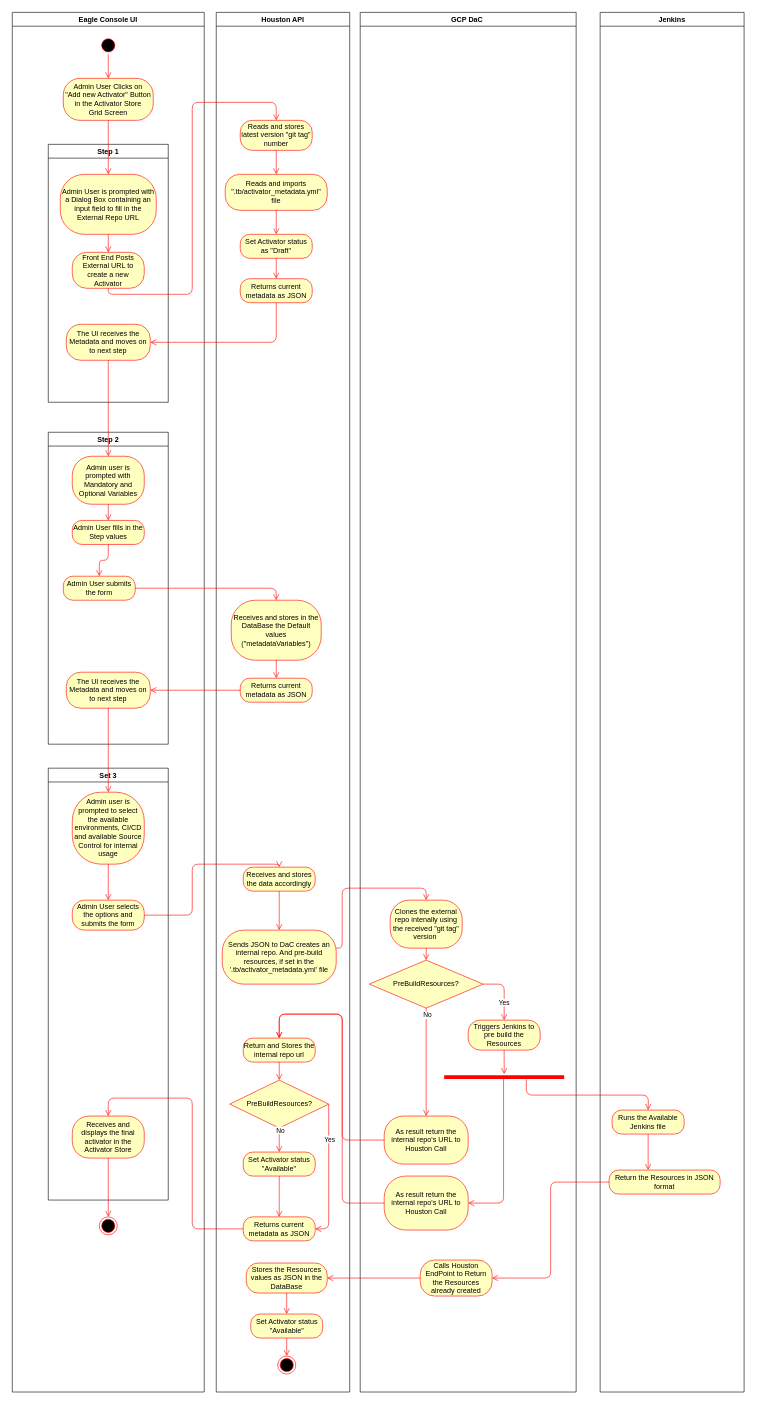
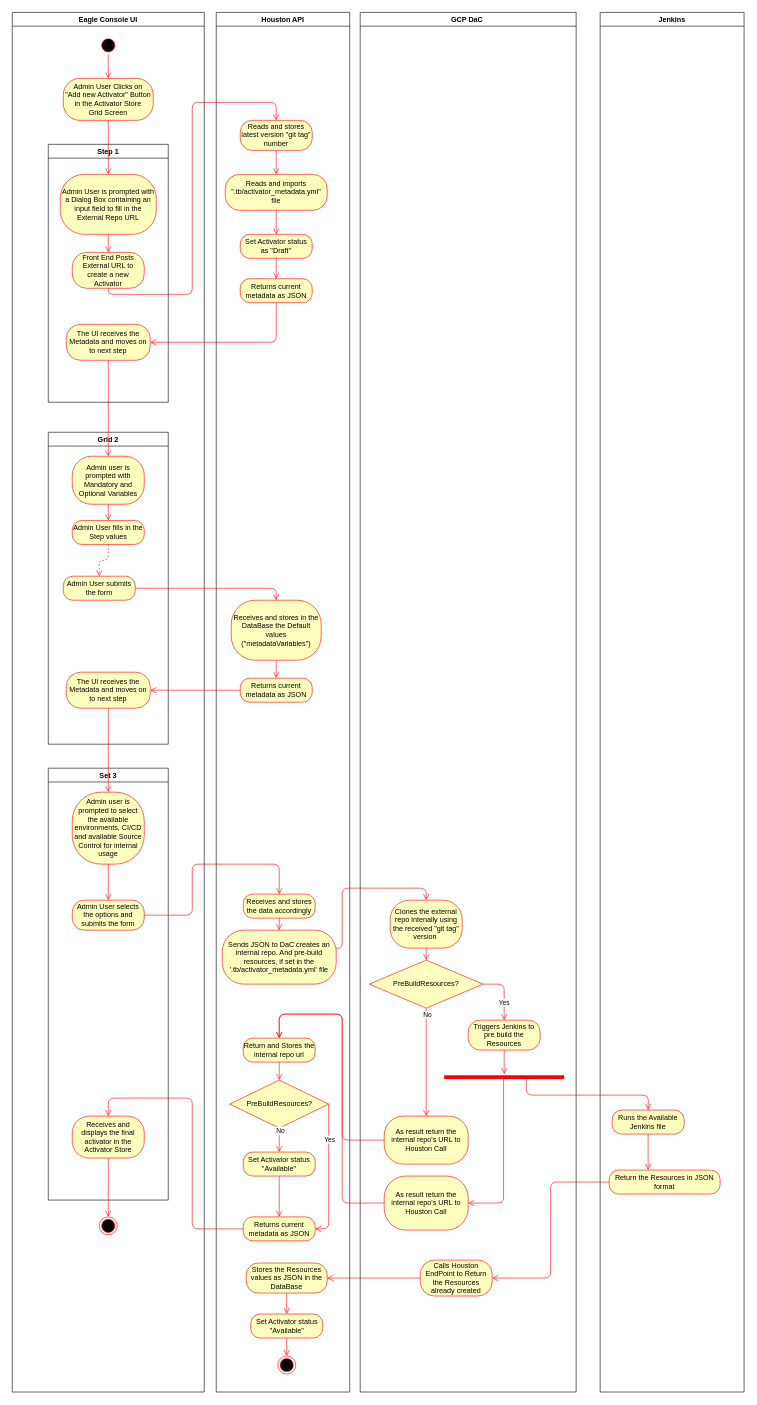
node "Step 2": label "Step 2" -> "Grid 2"
edge "Admin User fills in the Step values" -> "Admin User submits the form": style solid -> dashed
node "Receives and stores the data accordingly": moved (279, 879) -> (279, 906)
